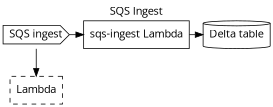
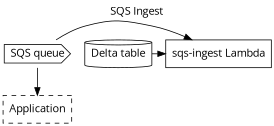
node "SQS ingest": label "SQS ingest" -> "SQS queue"
edge "sqs-ingest Lambda" -> "Delta table": reversed
node "Lambda": label "Lambda" -> "Application"
